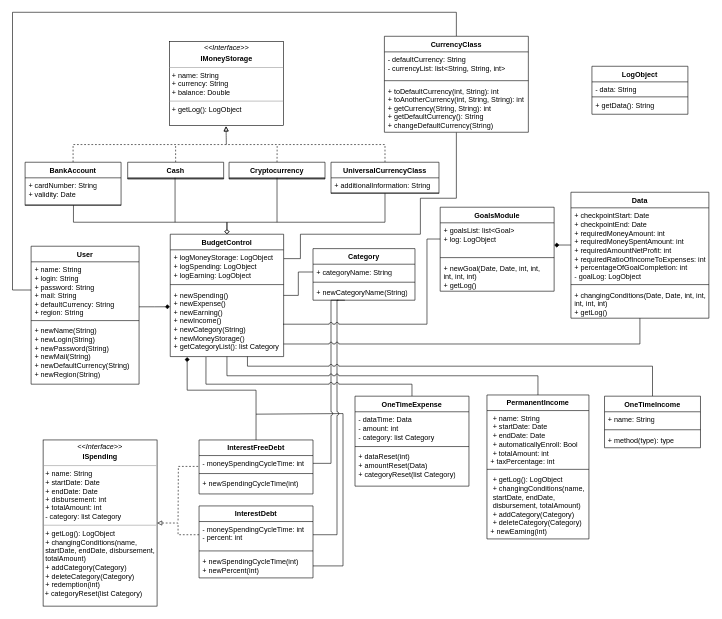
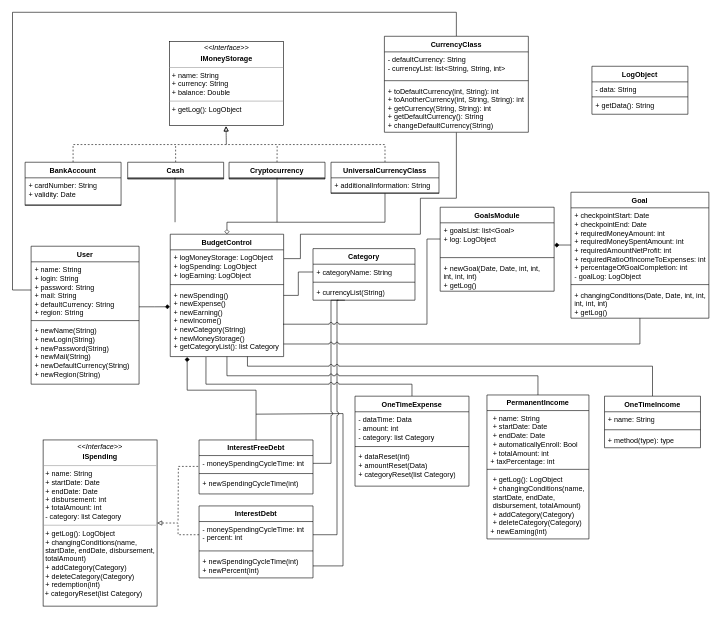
node "Data": label "Data" -> "Goal"
edge "+ cardNumber: String + validity: Date" -> "BudgetControl": removed
node "+ newCategoryName(String)": label "+ newCategoryName(String)" -> "+ currencyList(String)"
